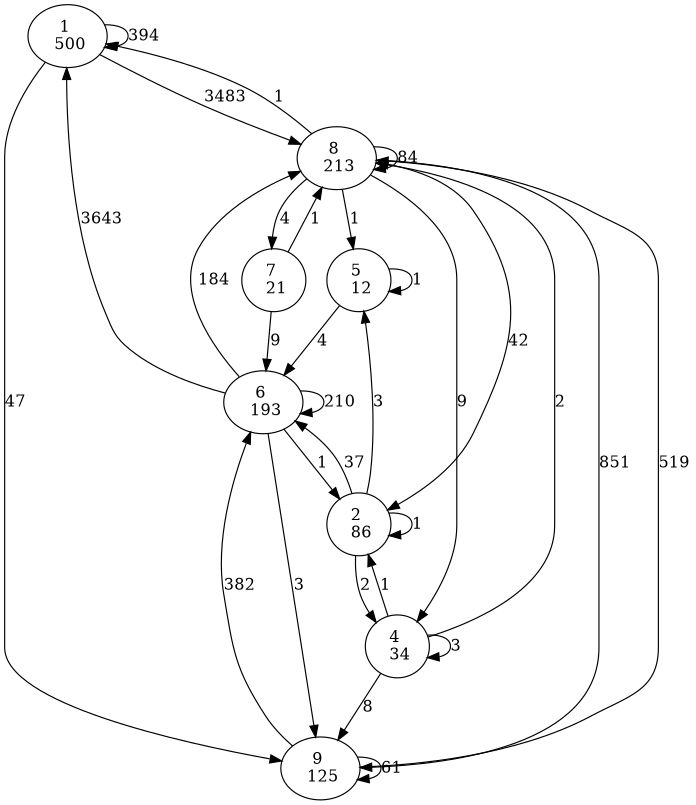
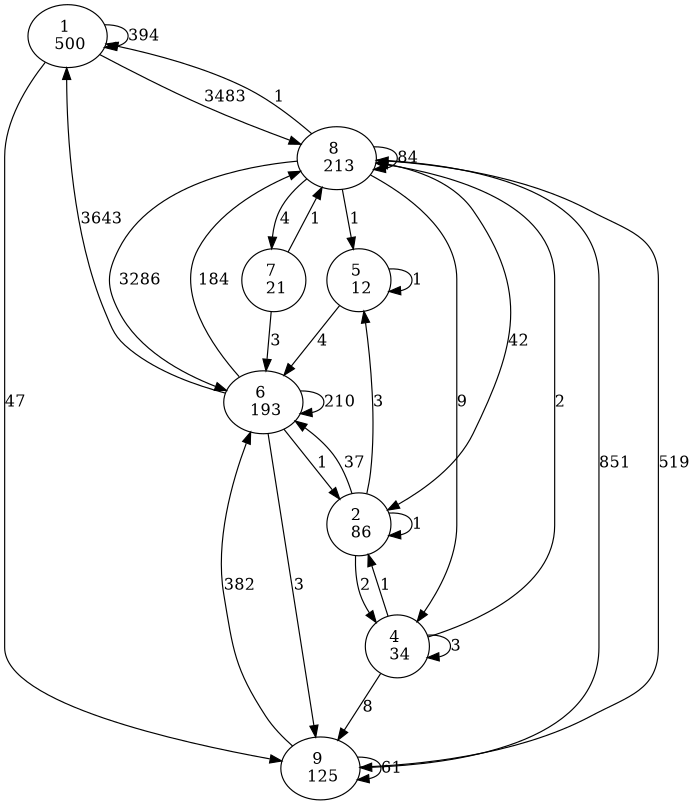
edge "8 213" -> "6 193": added, label "3286"
edge "7 21" -> "6 193": label "9" -> "3"
